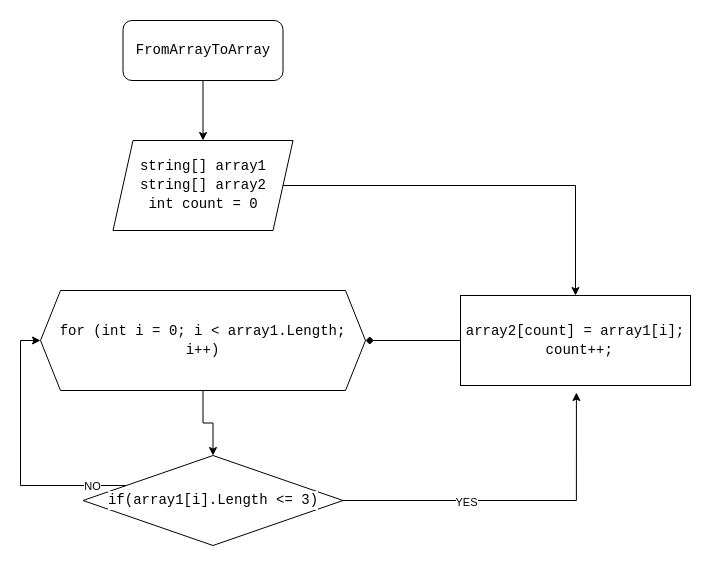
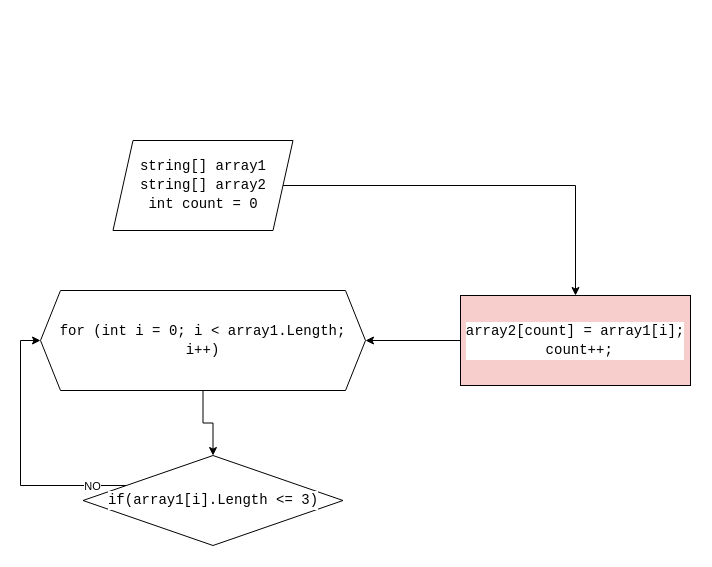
node "FromArrayToArray": removed
edge "FromArrayToArray" -> "string[] array1 string[] array2 int count = 0": removed
edge "array2[count] = array1[i]; count++;" -> "for (int i = 0; i < array1.Length; i++)": arrowhead diamond -> classic
node "array2[count] = array1[i]; count++;": fillcolor #ffffff -> #f8cecc
edge "if(array1[i].Length <= 3)" -> "array2[count] = array1[i]; count++;": removed, label "YES"
